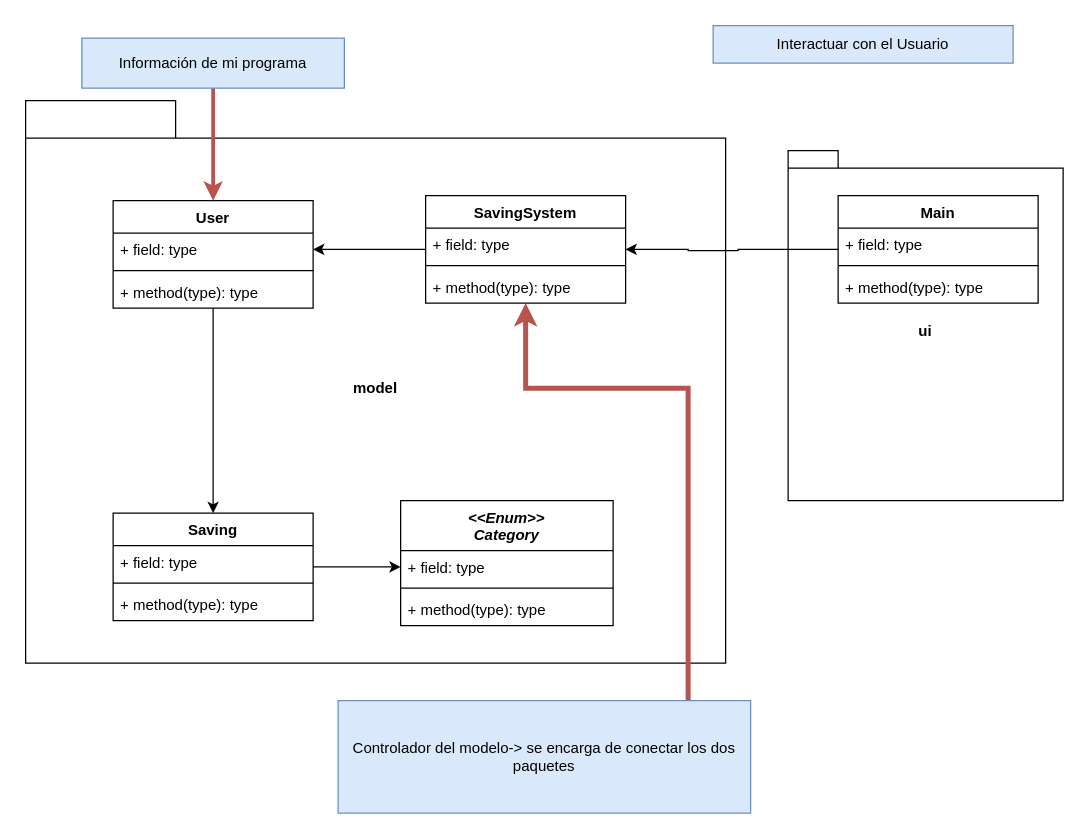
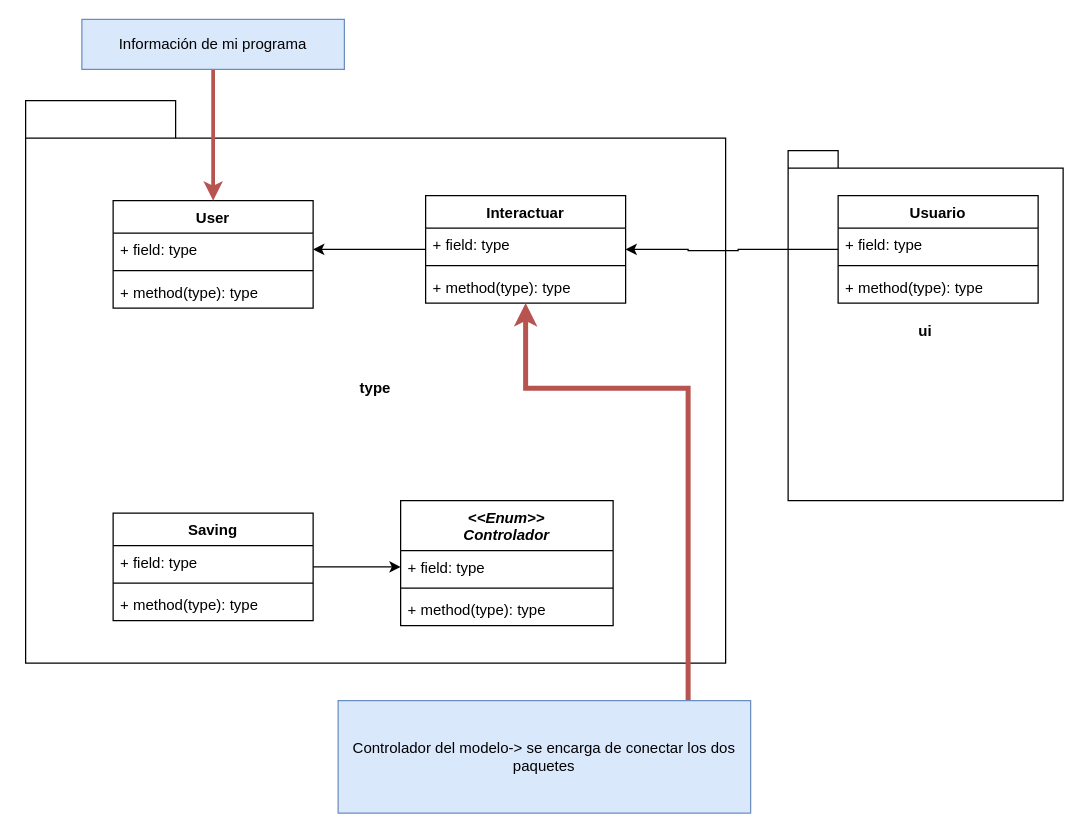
node "Interactuar con el Usuario": removed
node "Información de mi programa": moved (213, 63) -> (213, 44)
node "SavingSystem": label "SavingSystem" -> "Interactuar"
node "Main": label "Main" -> "Usuario"
node "model": label "model" -> "type"
edge "User" -> "Saving": removed
node "<<Enum>> Category": label "<<Enum>> Category" -> "<<Enum>> Controlador"
